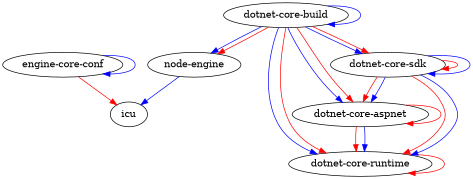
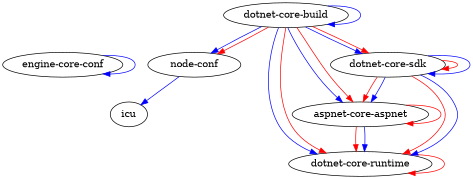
node "node-engine": label "node-engine" -> "node-conf"
edge "engine-core-conf" -> "icu": removed
node "dotnet-core-aspnet": label "dotnet-core-aspnet" -> "aspnet-core-aspnet"
